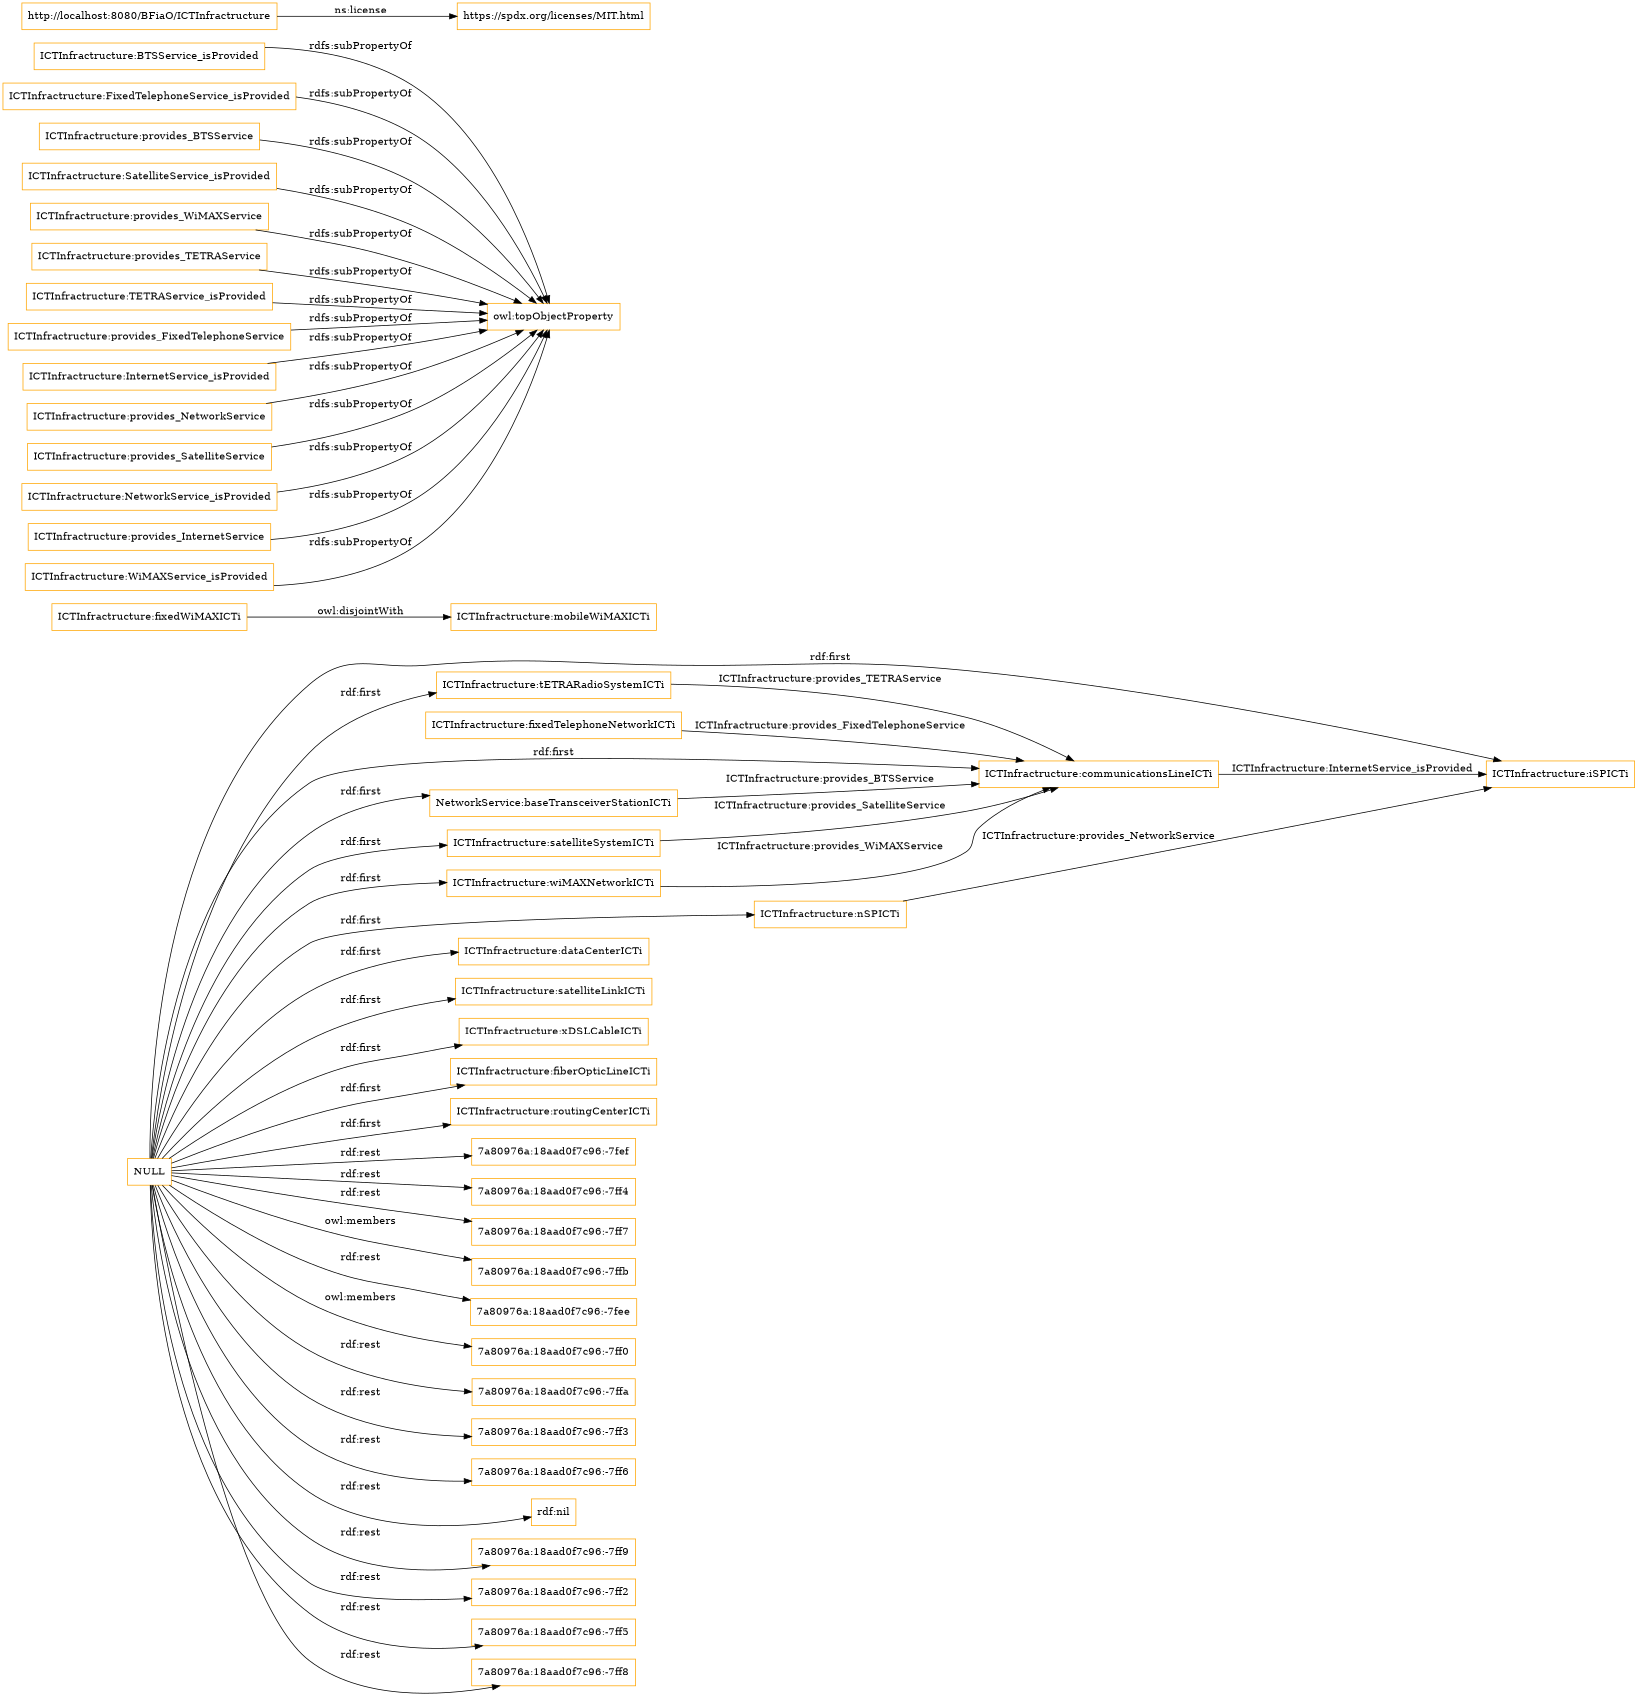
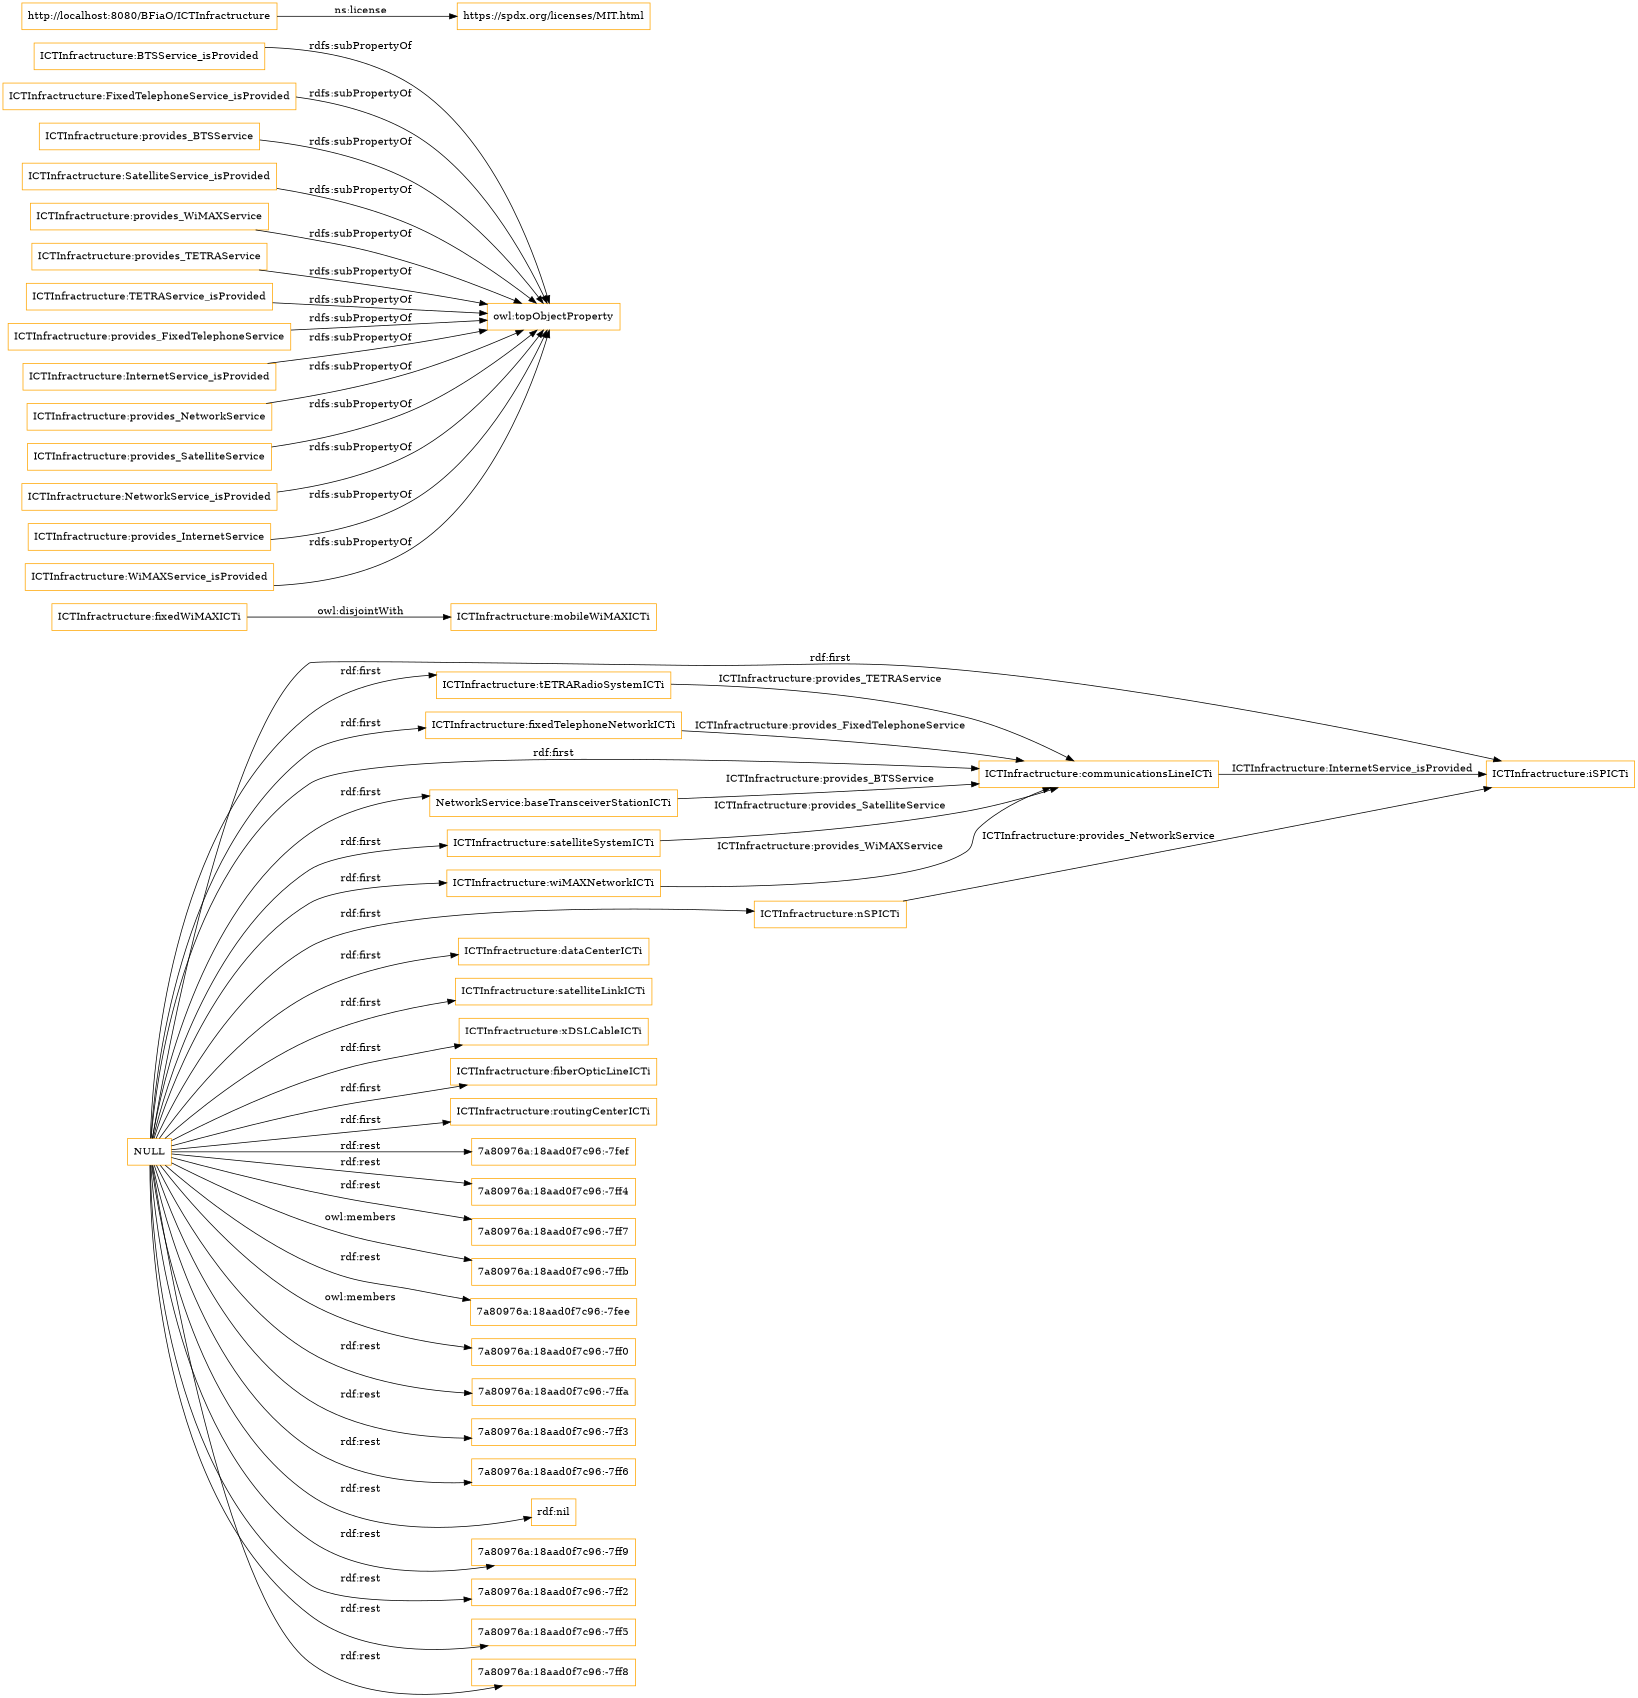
edge "NULL" -> "ICTInfractructure:fixedTelephoneNetworkICTi": added, label "rdf:first"
